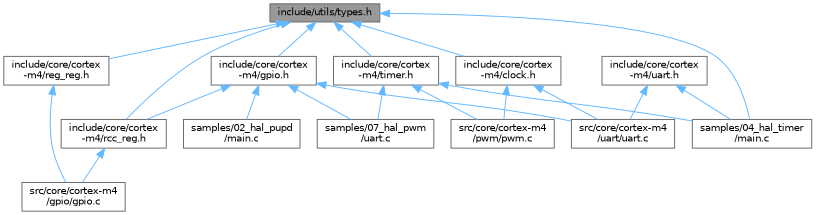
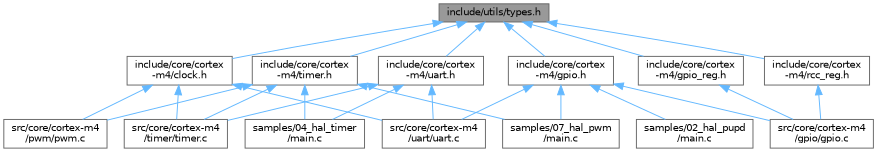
edge "samples/04_hal_timer /main.c" -> "include/utils/types.h": now "include/core/cortex -m4/uart.h" -> "include/utils/types.h"
node "include/core/cortex -m4/reg_reg.h": label "include/core/cortex -m4/reg_reg.h" -> "include/core/cortex -m4/gpio_reg.h"
edge "include/core/cortex -m4/rcc_reg.h" -> "include/core/cortex -m4/gpio.h": now "src/core/cortex-m4 /gpio/gpio.c" -> "include/core/cortex -m4/gpio.h"
node "src/core/cortex-m4 /timer/timer.c": added
node "samples/07_hal_pwm /uart.c": label "samples/07_hal_pwm /uart.c" -> "samples/07_hal_pwm /main.c"
